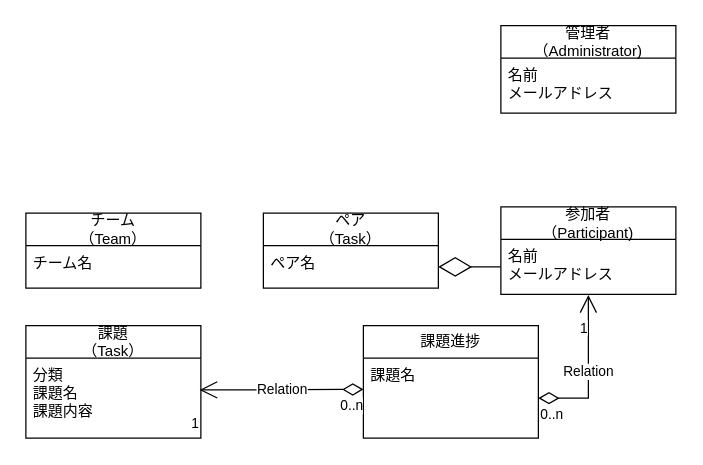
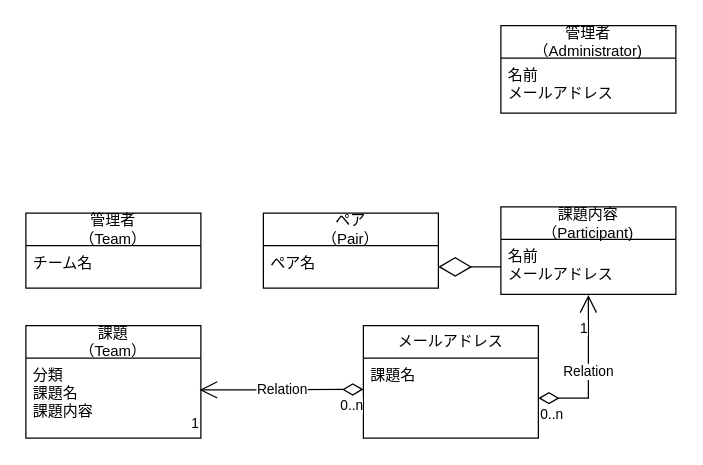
node "参加者 （Participant)": label "参加者 （Participant)" -> "課題内容 （Participant)"
node "チーム （Team）": label "チーム （Team）" -> "管理者 （Team）"
node "ペア （Task）": label "ペア （Task）" -> "ペア （Pair）"
node "課題 （Task）": label "課題 （Task）" -> "課題 （Team）"
node "課題進捗": label "課題進捗" -> "メールアドレス"
